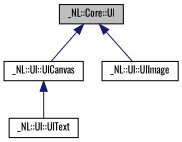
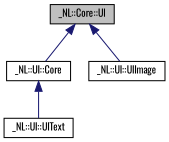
node "_NL::UI::UICanvas": label "_NL::UI::UICanvas" -> "_NL::UI::Core"
